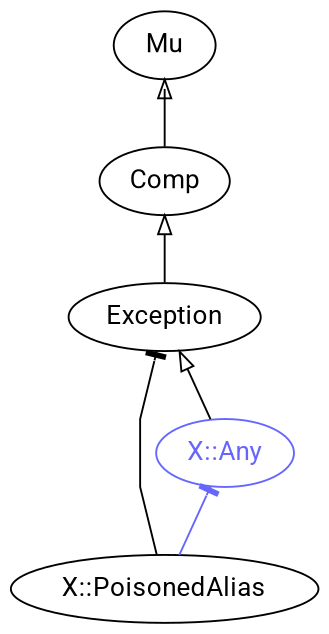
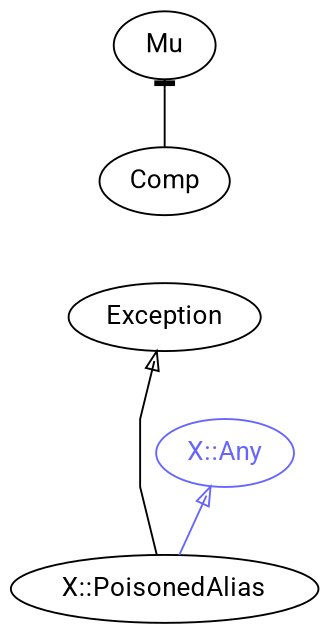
edge "Comp" -> "Mu": arrowhead onormal -> tee
edge "Exception" -> "Comp": removed
edge "X::Any" -> "Exception": removed
edge "X::PoisonedAlias" -> "Exception": arrowhead tee -> onormal
edge "X::PoisonedAlias" -> "X::Any": arrowhead tee -> onormal
